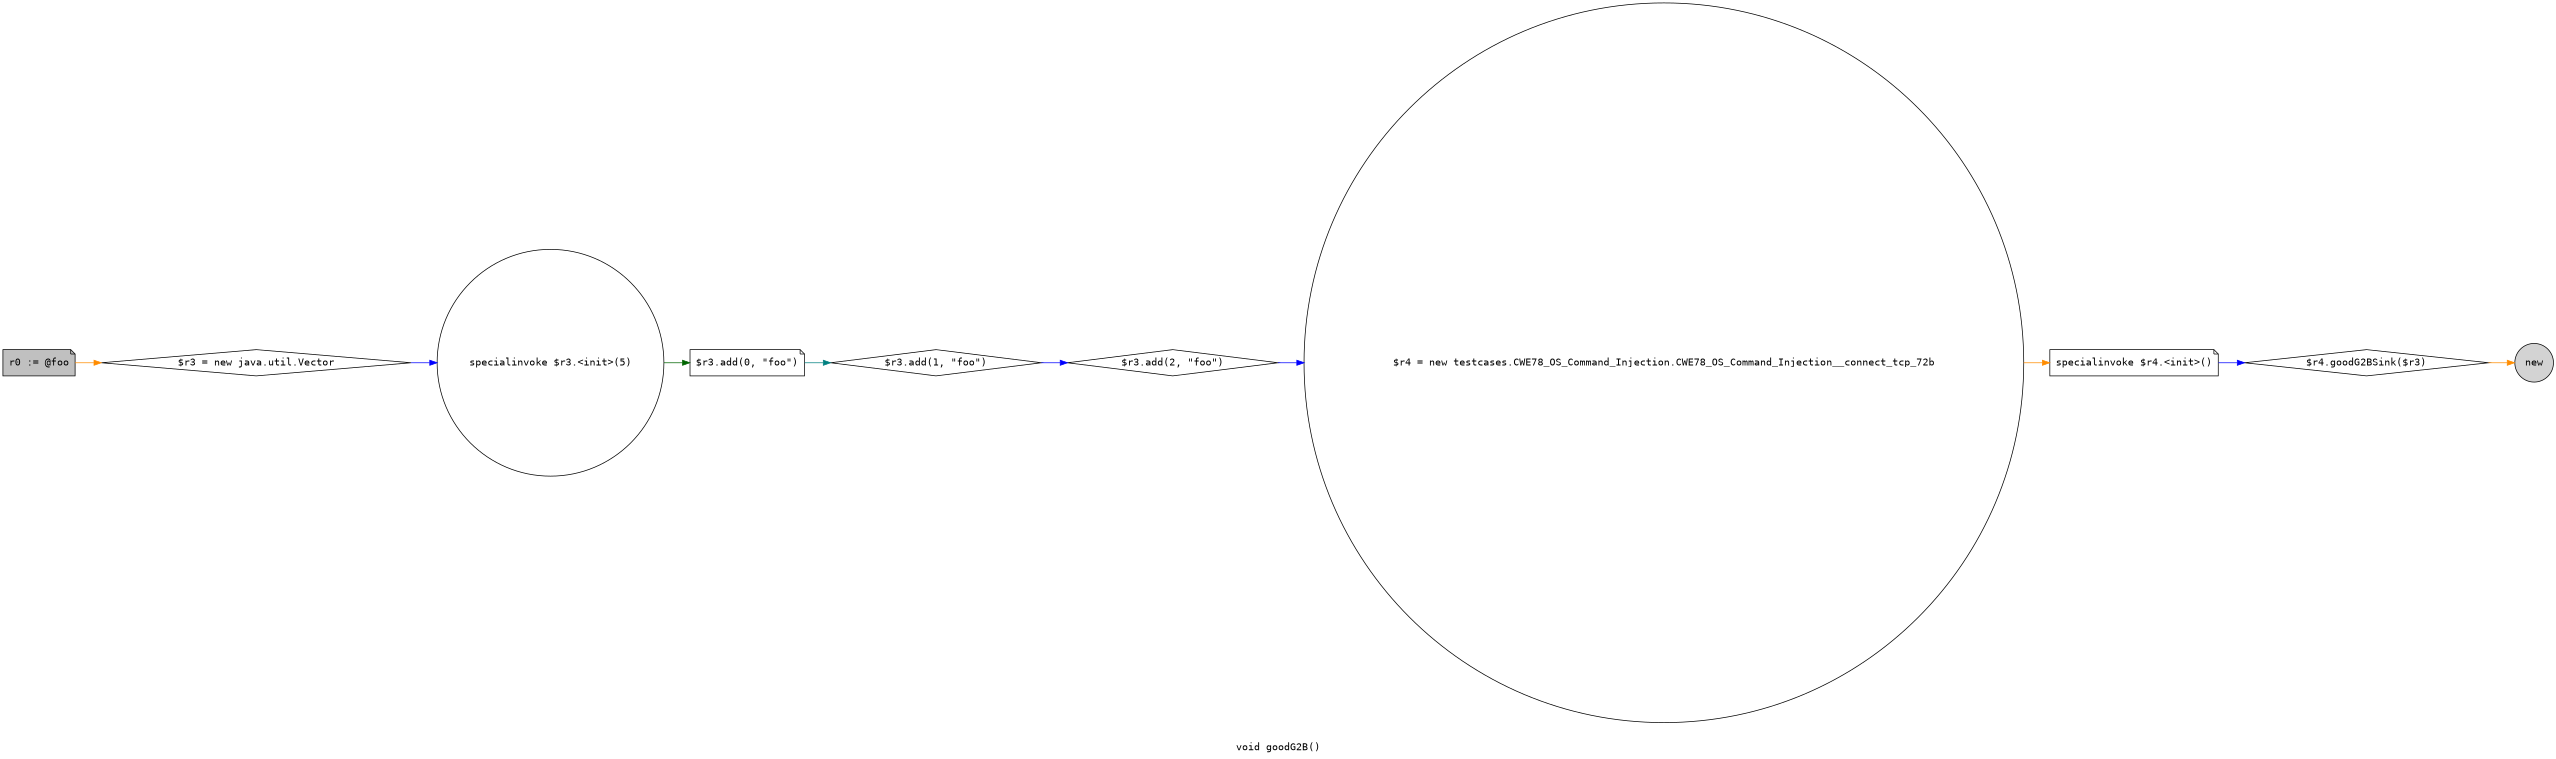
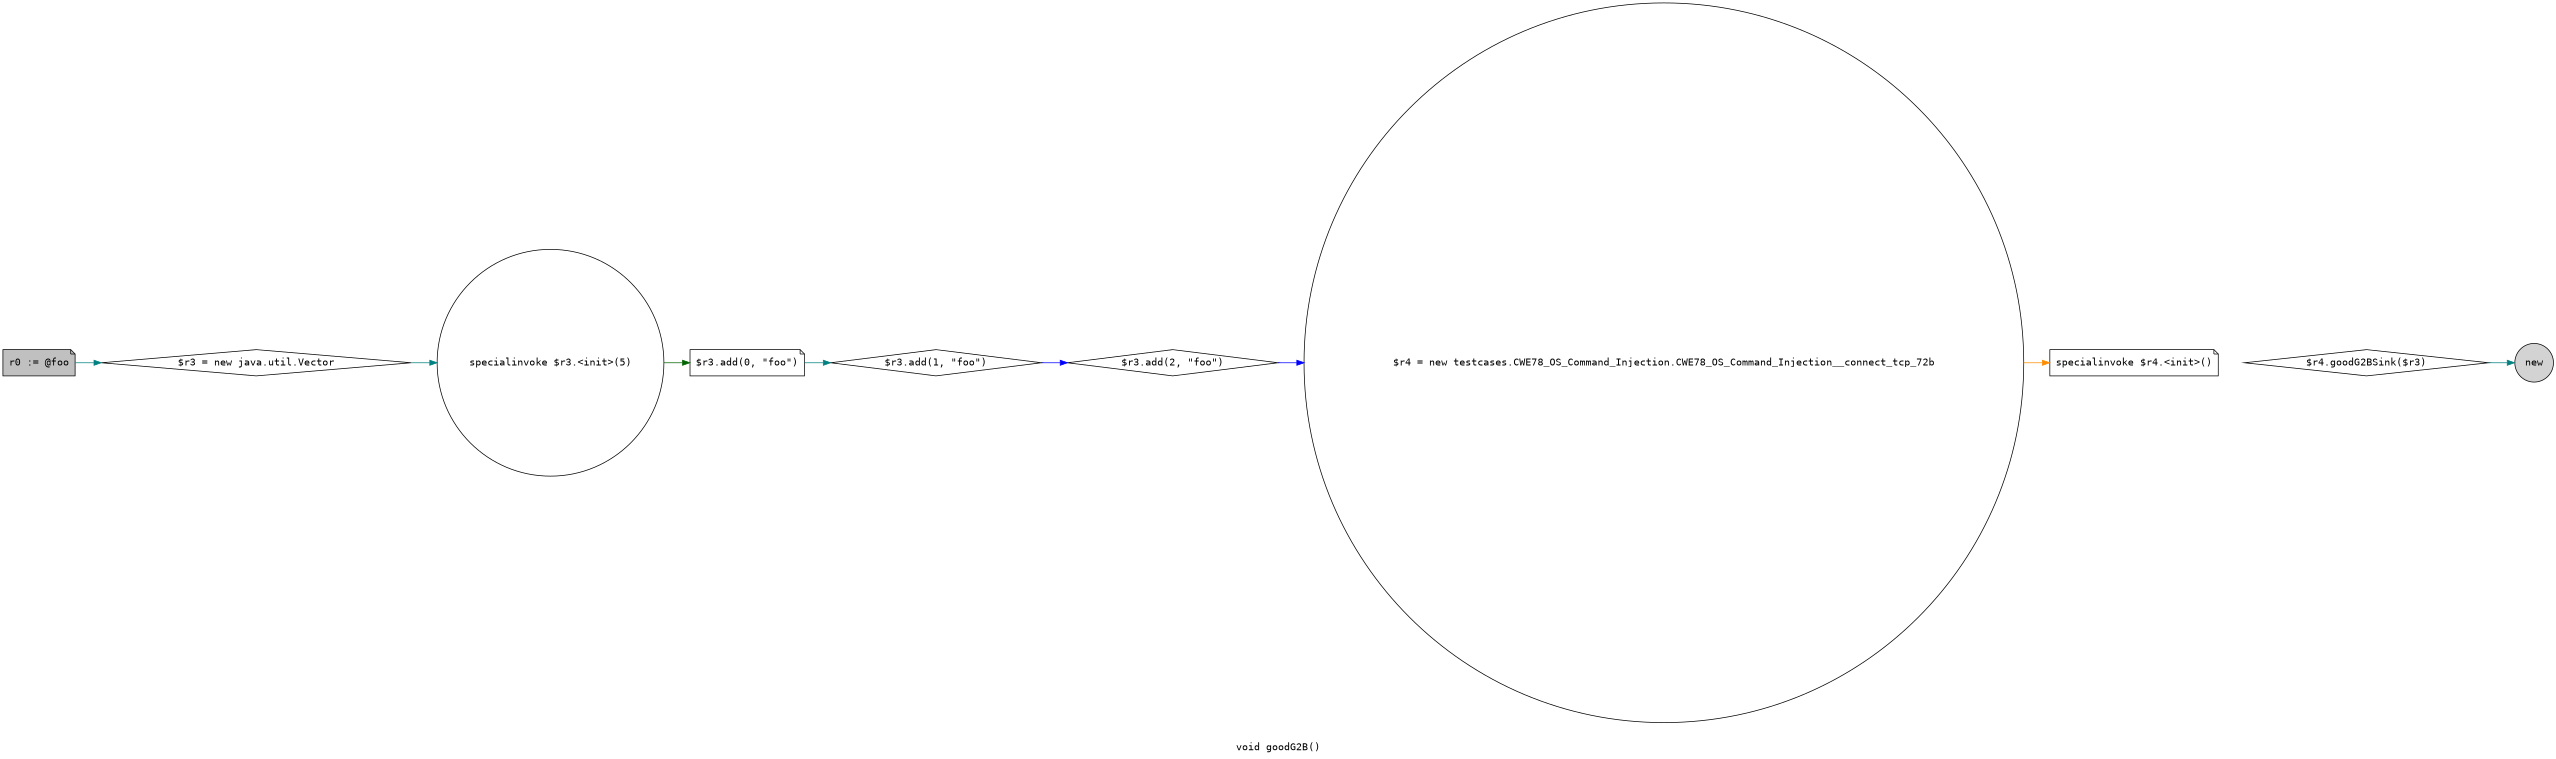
edge "r0 := @foo" -> "$r3 = new java.util.Vector": color darkorange -> teal
edge "$r3 = new java.util.Vector" -> "specialinvoke $r3.<init>(5)": color blue -> teal
edge "specialinvoke $r4.<init>()" -> "$r4.goodG2BSink($r3)": removed
edge "$r4.goodG2BSink($r3)" -> "new": color darkorange -> teal
